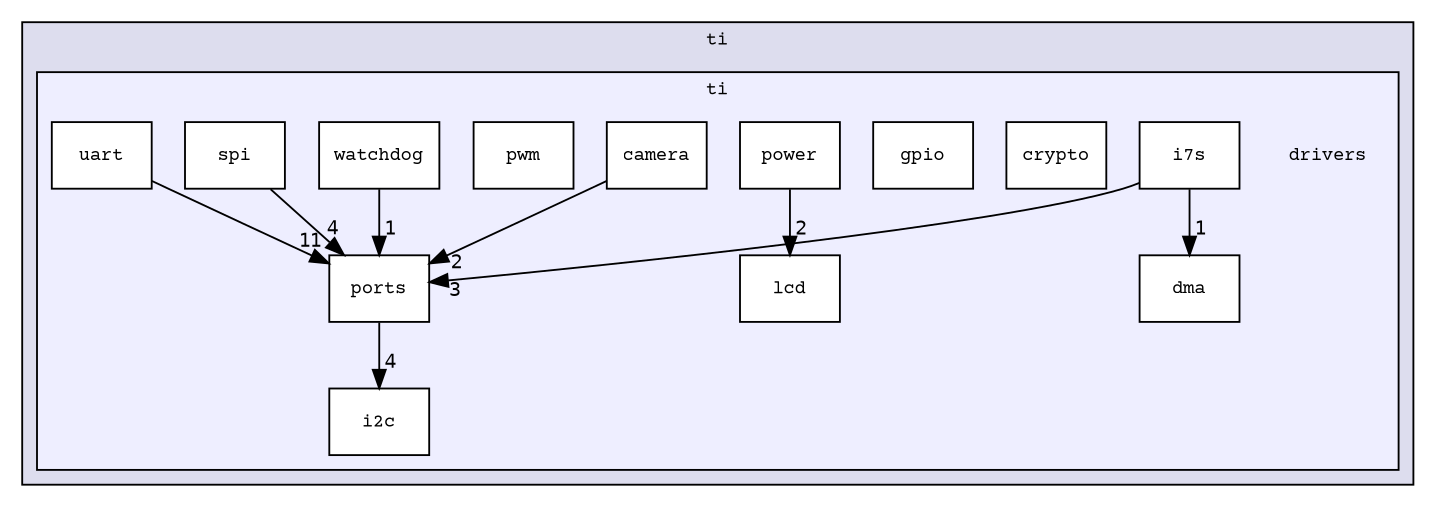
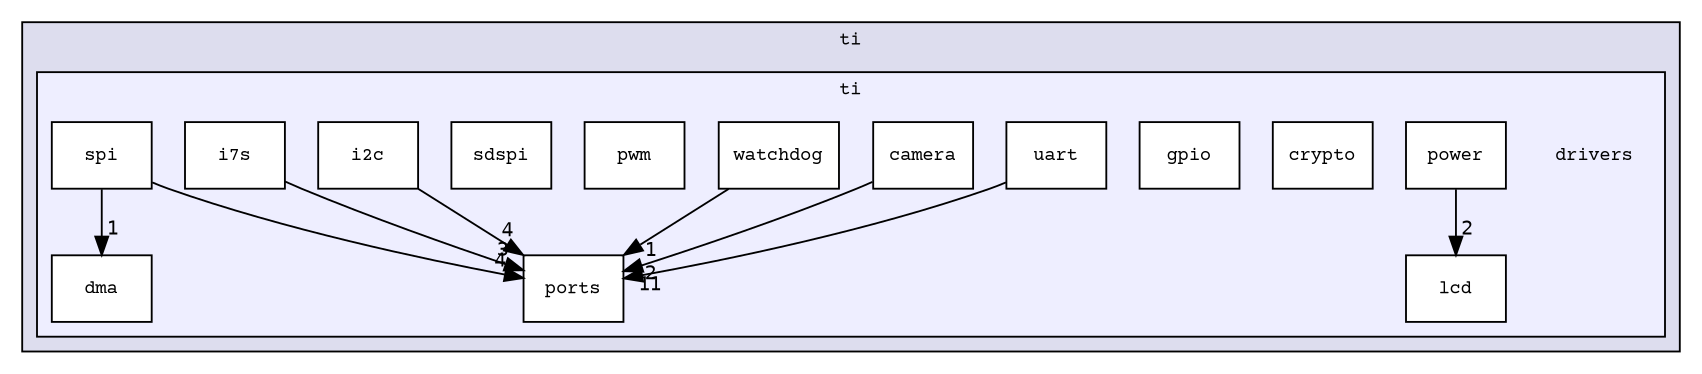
node "sdspi": added
edge "i7s" -> "dma": now "spi" -> "dma"
edge "ports" -> "i2c": reversed
